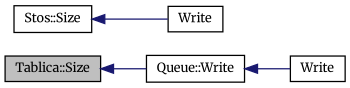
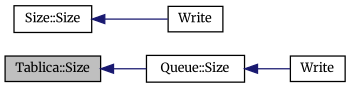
node "Stos::Size": label "Stos::Size" -> "Size::Size"
node "Queue::Write": label "Queue::Write" -> "Queue::Size"
